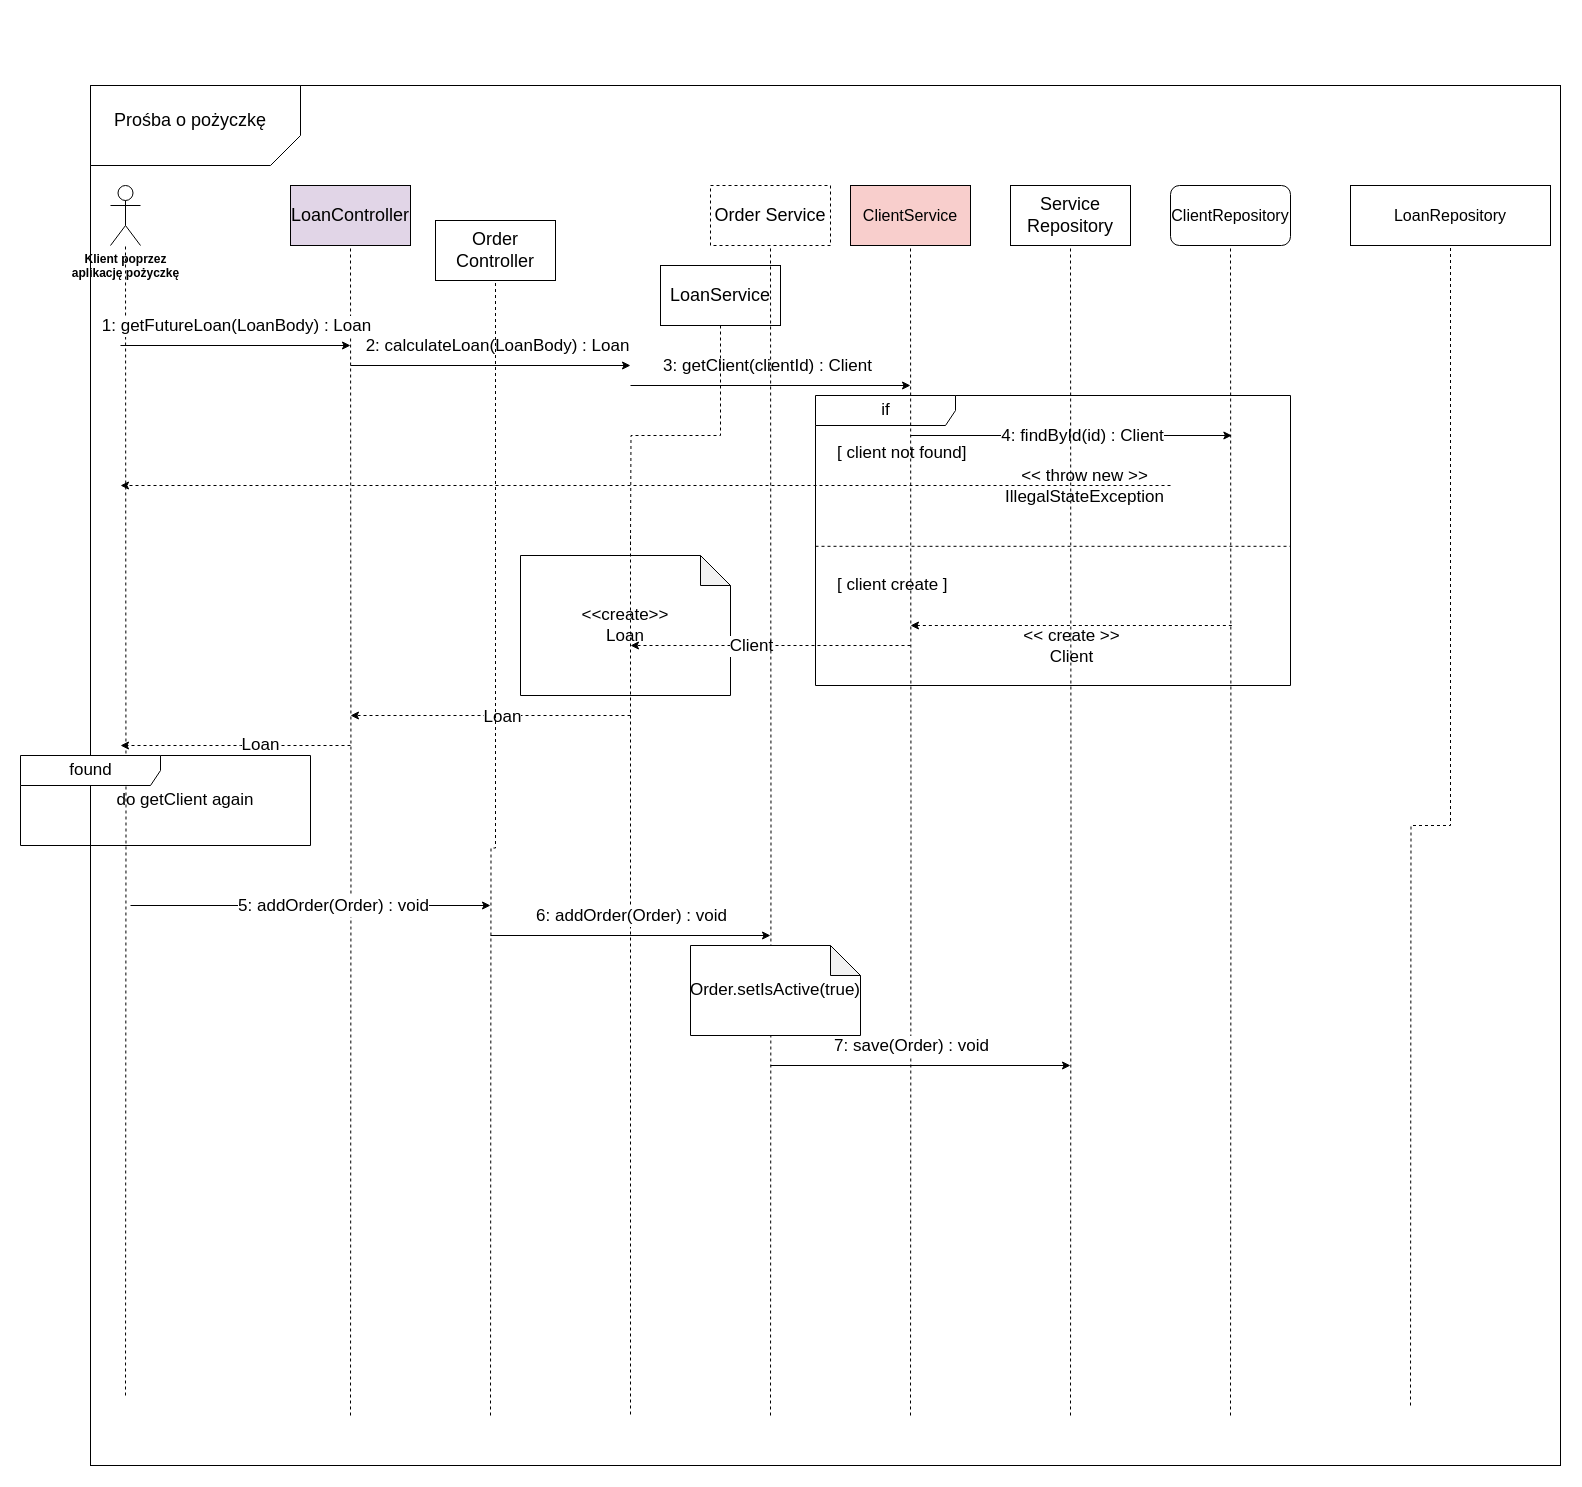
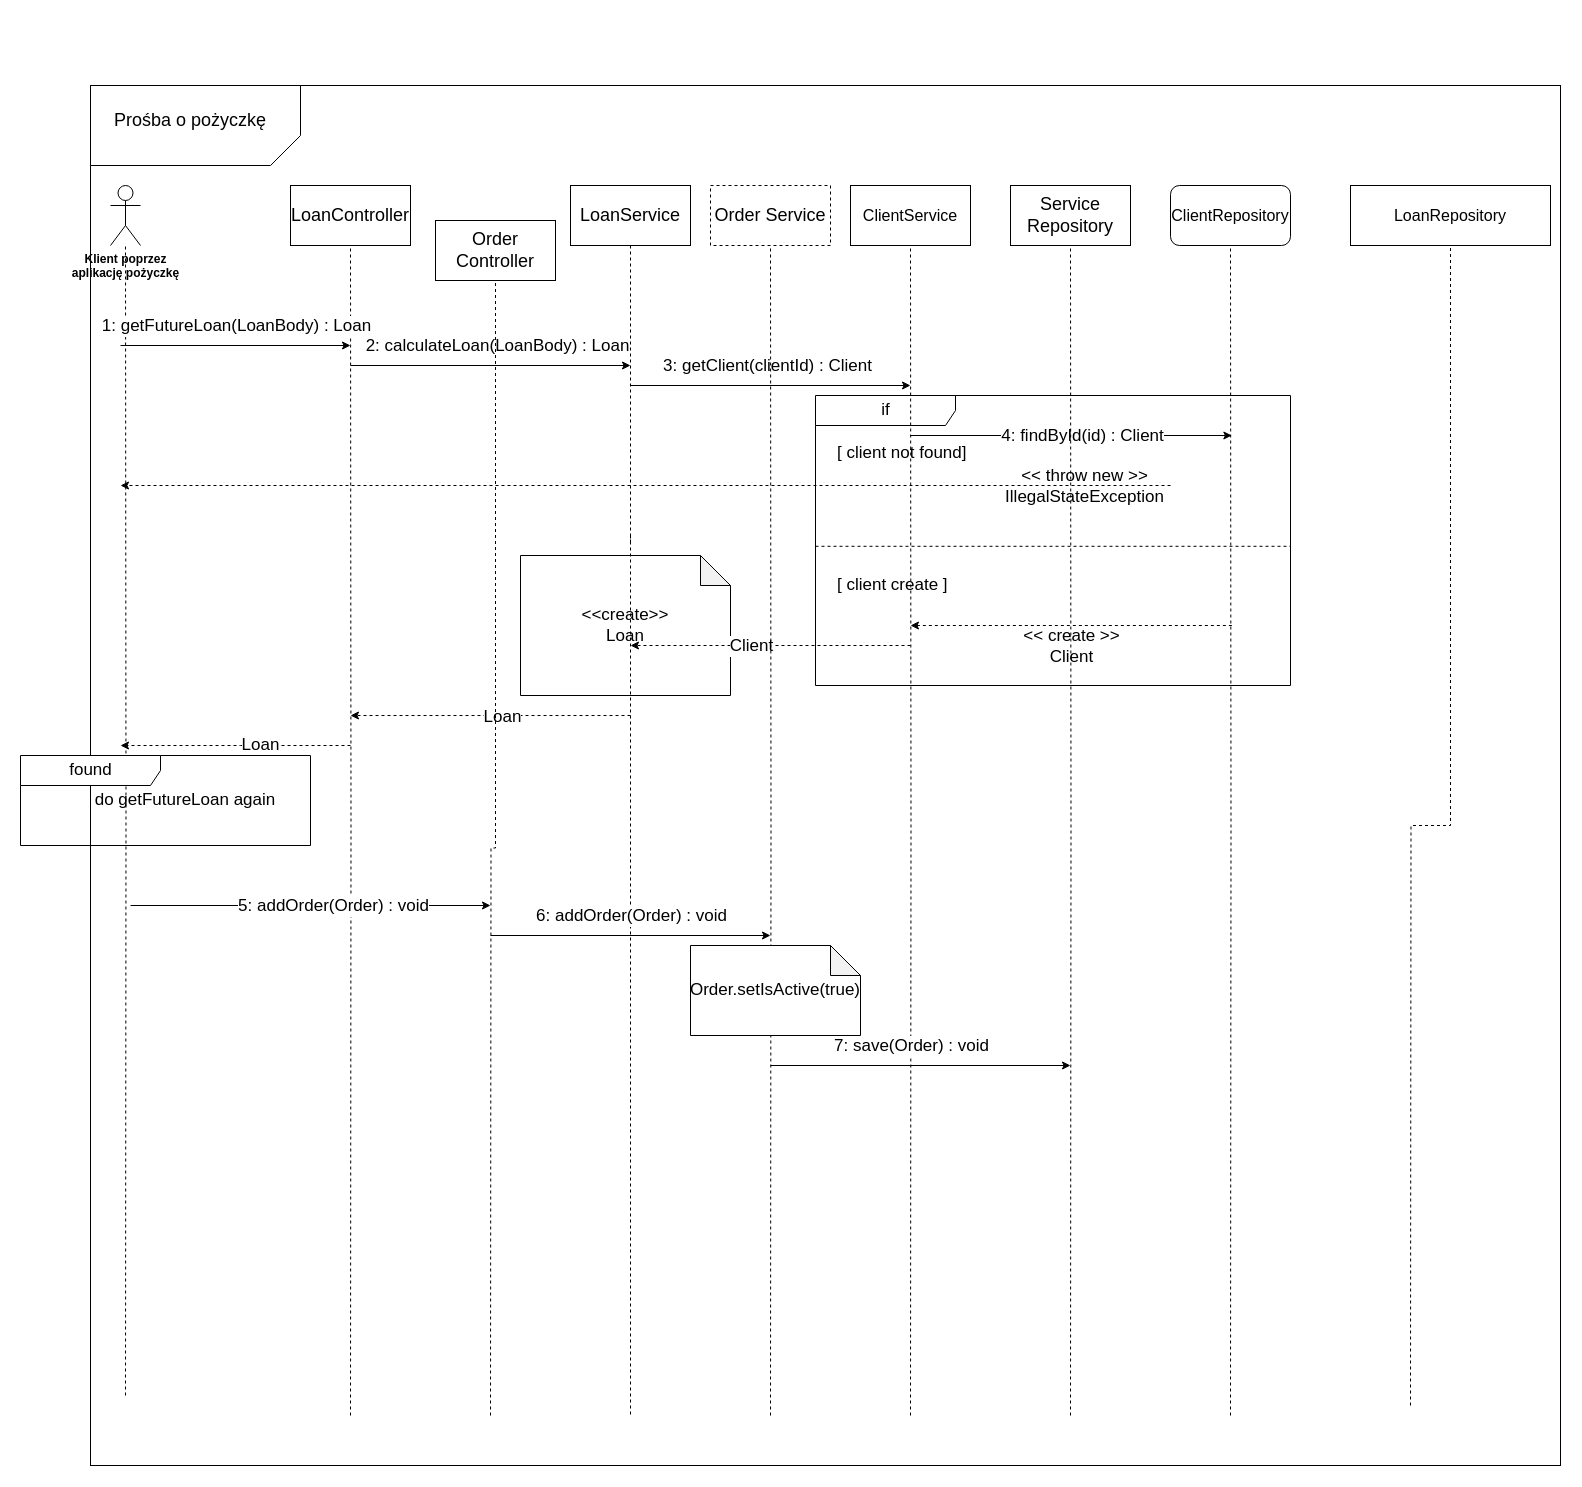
node "LoanController": fillcolor #e1d5e7 -> #ffffff
node "ClientService": fillcolor #f8cecc -> #ffffff
node "LoanService": moved (721, 296) -> (631, 216)
node "do getClient again": label "do getClient again" -> "do getFutureLoan again"
